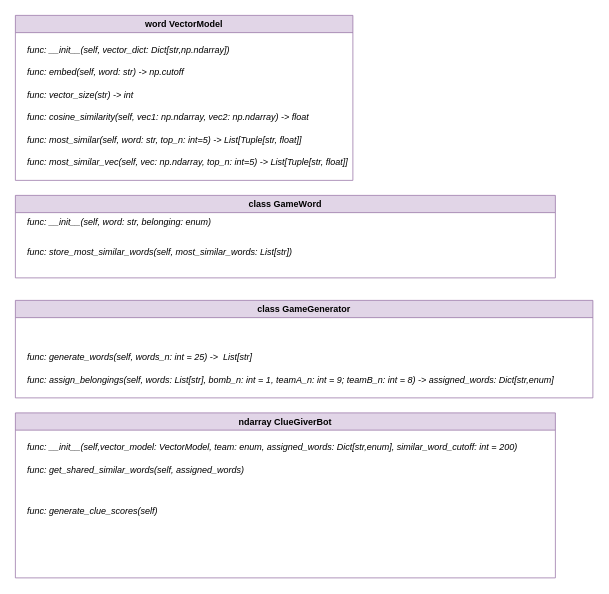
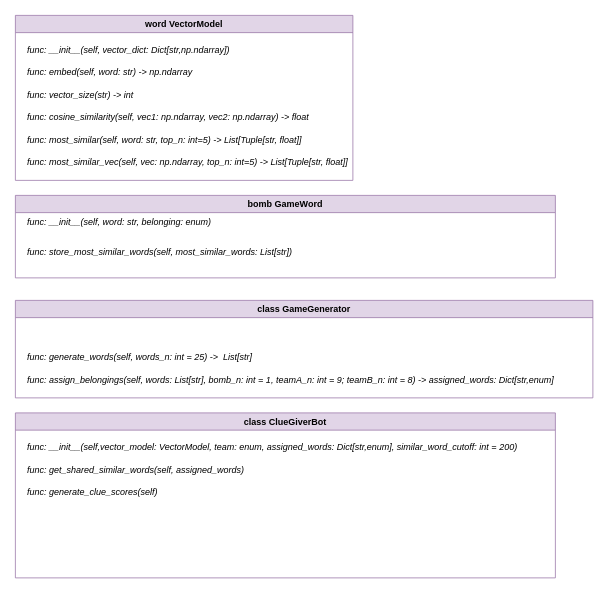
node "func: embed(self, word: str) -> np.cutoff": label "func: embed(self, word: str) -> np.cutoff" -> "func: embed(self, word: str) -> np.ndarray"
node "class GameWord": label "class GameWord" -> "bomb GameWord"
node "ndarray ClueGiverBot": label "ndarray ClueGiverBot" -> "class ClueGiverBot"
node "func: generate_clue_scores(self)": moved (270, 510) -> (270, 492)
